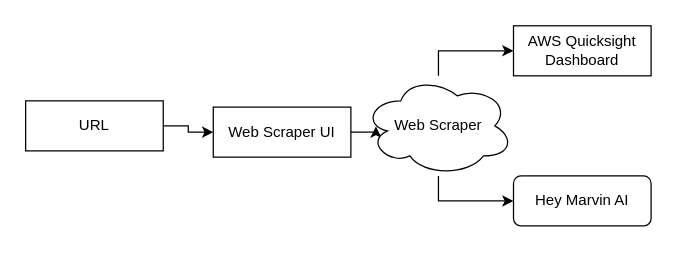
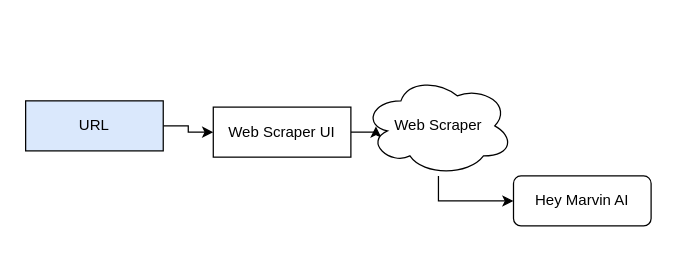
edge "Web Scraper" -> "AWS Quicksight Dashboard": removed
node "AWS Quicksight Dashboard": removed
node "URL": fillcolor #ffffff -> #dae8fc
